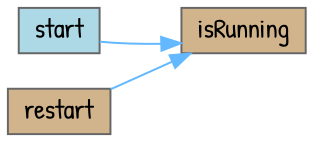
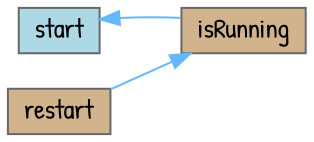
edge "start" -> "isRunning": reversed
